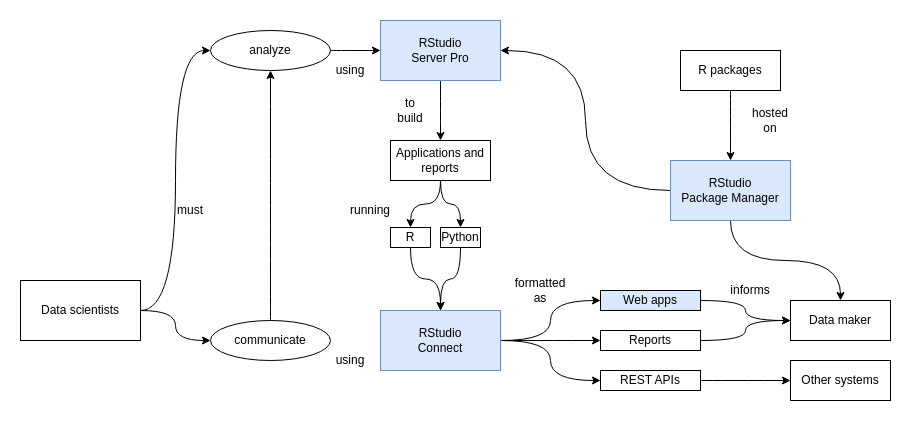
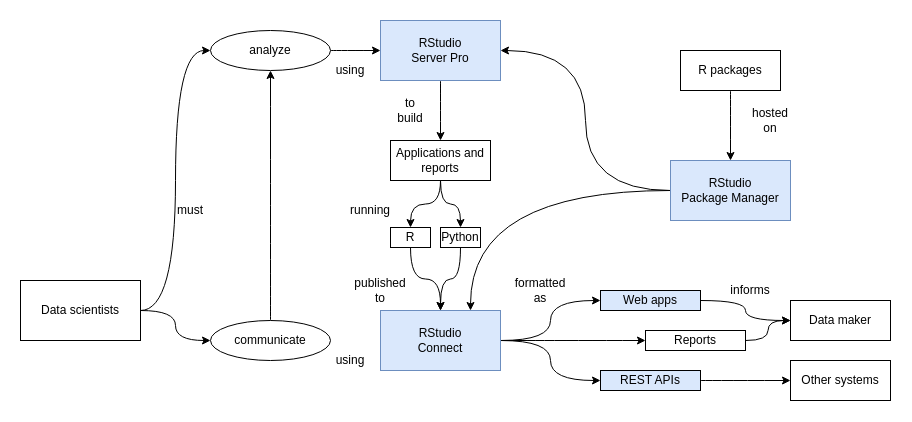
edge "RStudio Package Manager" -> "Data maker": now "RStudio Package Manager" -> "RStudio Connect"
node "published to": added
node "Reports": moved (651, 341) -> (696, 341)
node "REST APIs": fillcolor #ffffff -> #dae8fc
